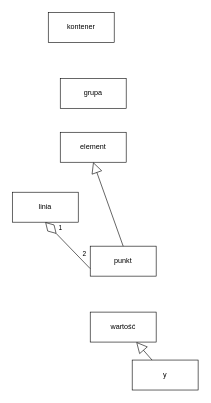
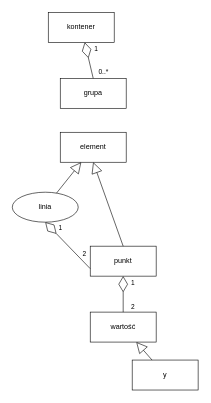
edge "grupa" -> "kontener": added, labels "0..*", "1"
edge "linia" -> "element": added
node "linia": shape rectangle -> ellipse
edge "wartość" -> "punkt": added, labels "1", "2"
